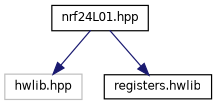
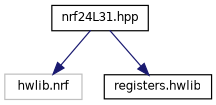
node "nrf24L01.hpp": label "nrf24L01.hpp" -> "nrf24L31.hpp"
node "hwlib.hpp": label "hwlib.hpp" -> "hwlib.nrf"
